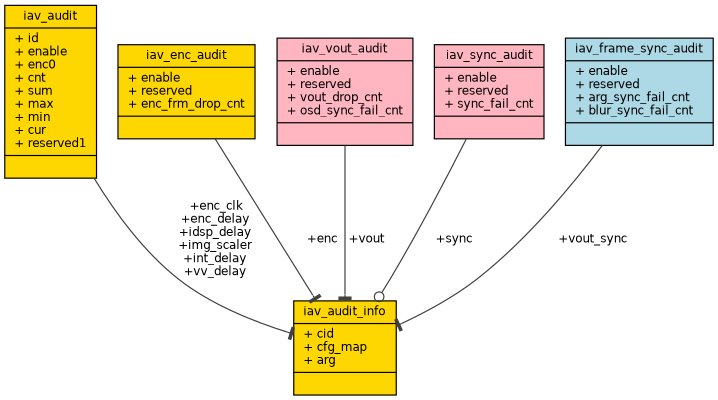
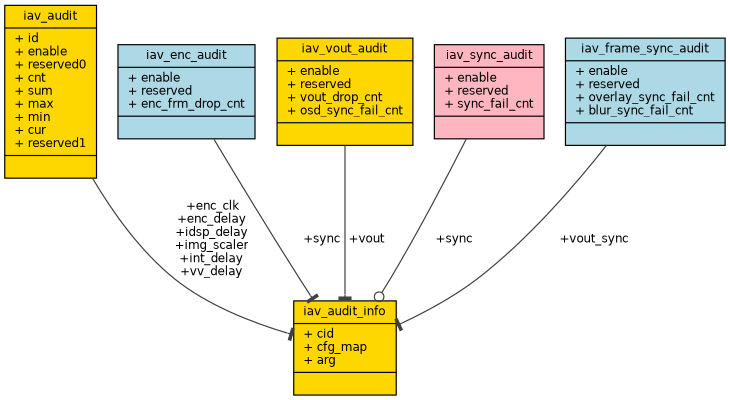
node "iav_audit": text "+ enc0" -> "+ reserved0"
node "iav_enc_audit": fillcolor gold -> lightblue
node "iav_vout_audit": fillcolor lightpink -> gold
node "iav_frame_sync_audit": text "+ arg_sync_fail_cnt" -> "+ overlay_sync_fail_cnt"
edge "iav_enc_audit" -> "iav_audit_info": label " +enc" -> " +sync"
